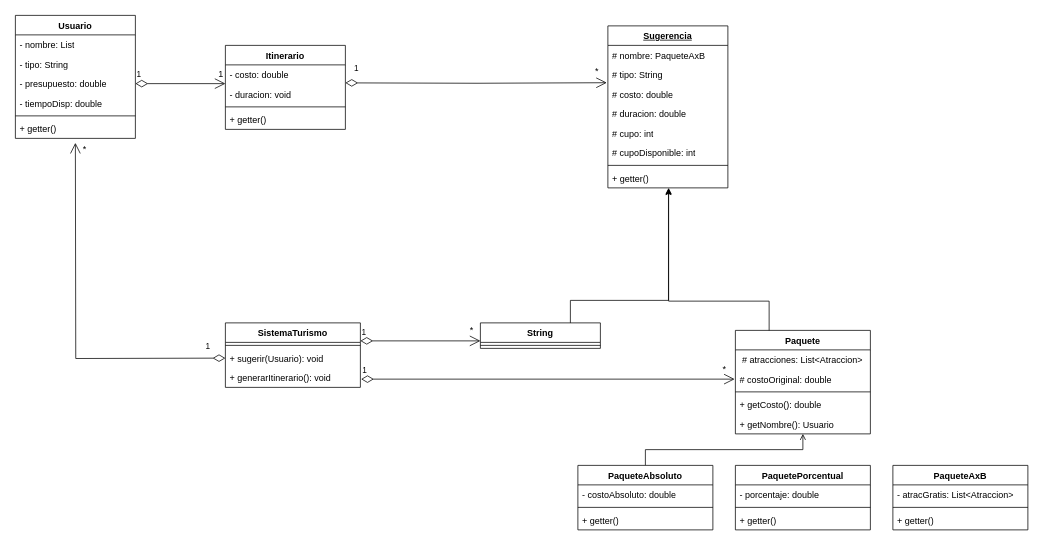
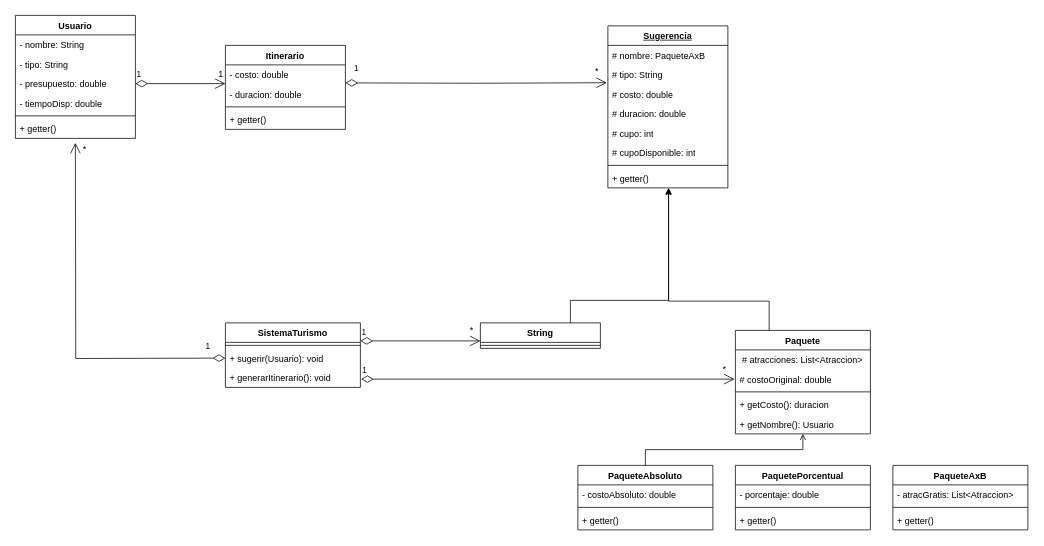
node "- nombre: List": label "- nombre: List" -> "- nombre: String"
node "- duracion: void": label "- duracion: void" -> "- duracion: double"
node "+ getCosto(): double": label "+ getCosto(): double" -> "+ getCosto(): duracion"
